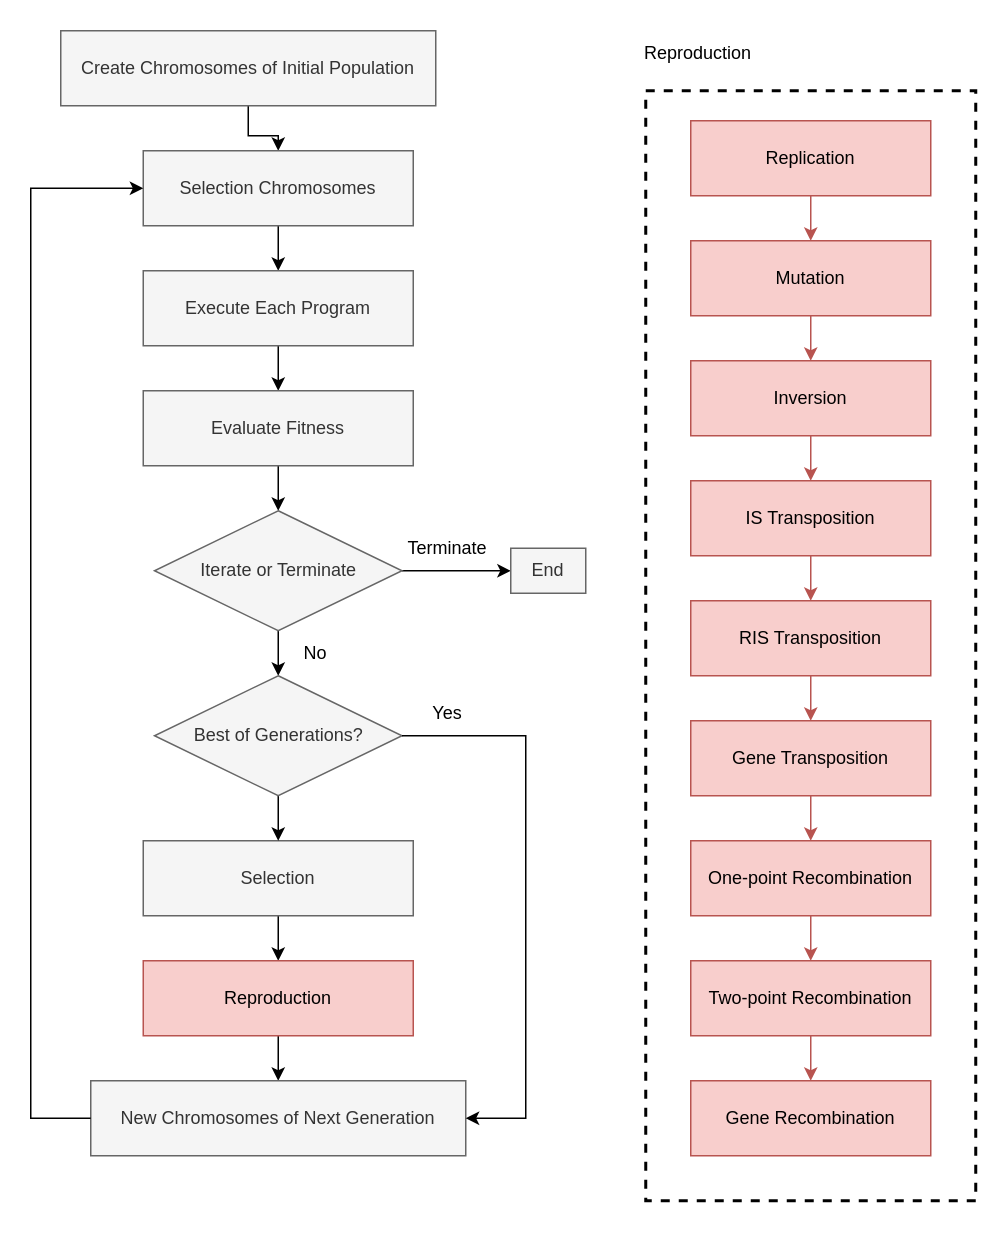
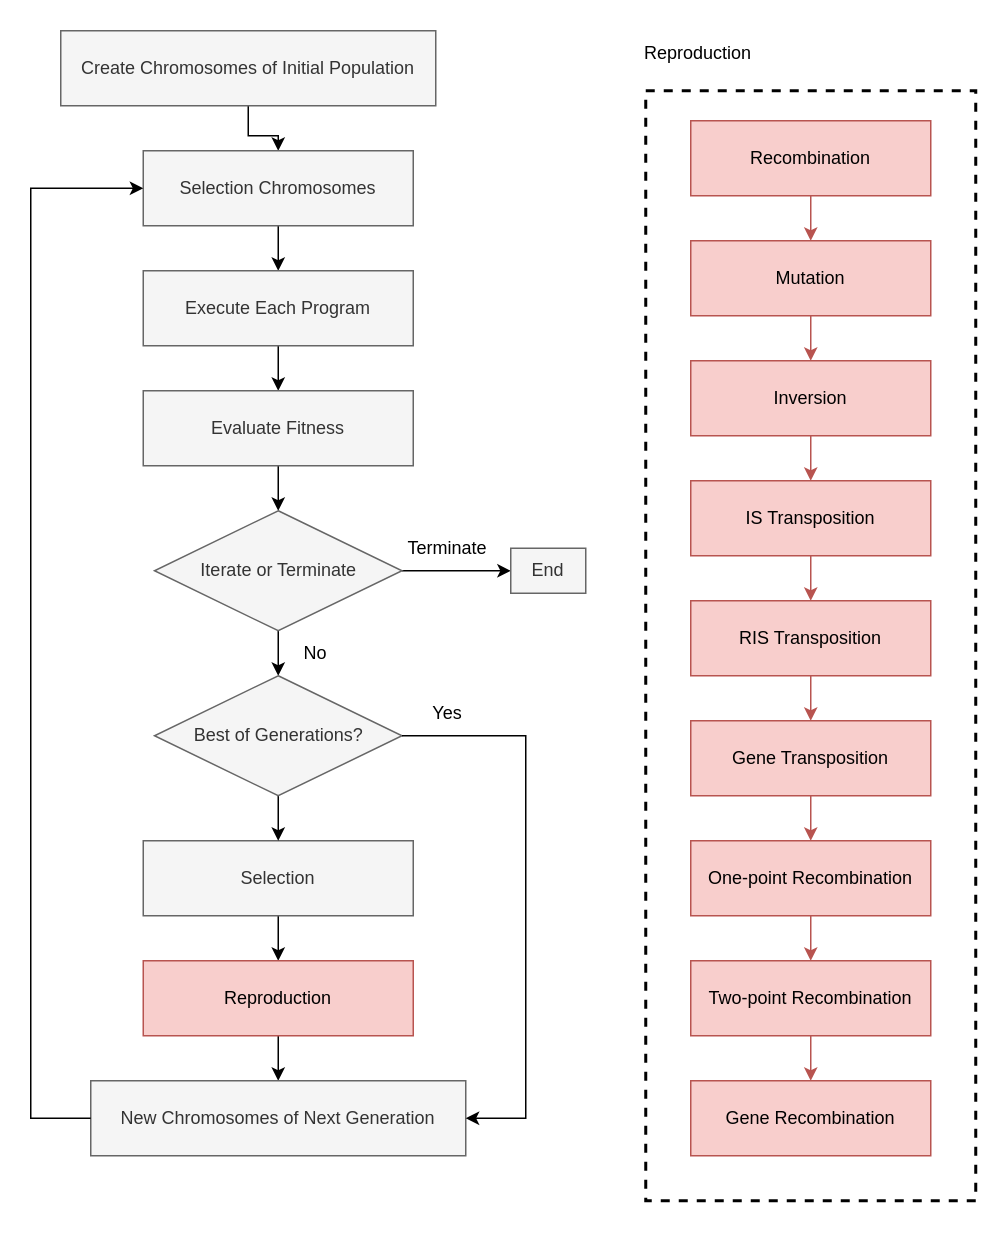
node "Replication": label "Replication" -> "Recombination"
